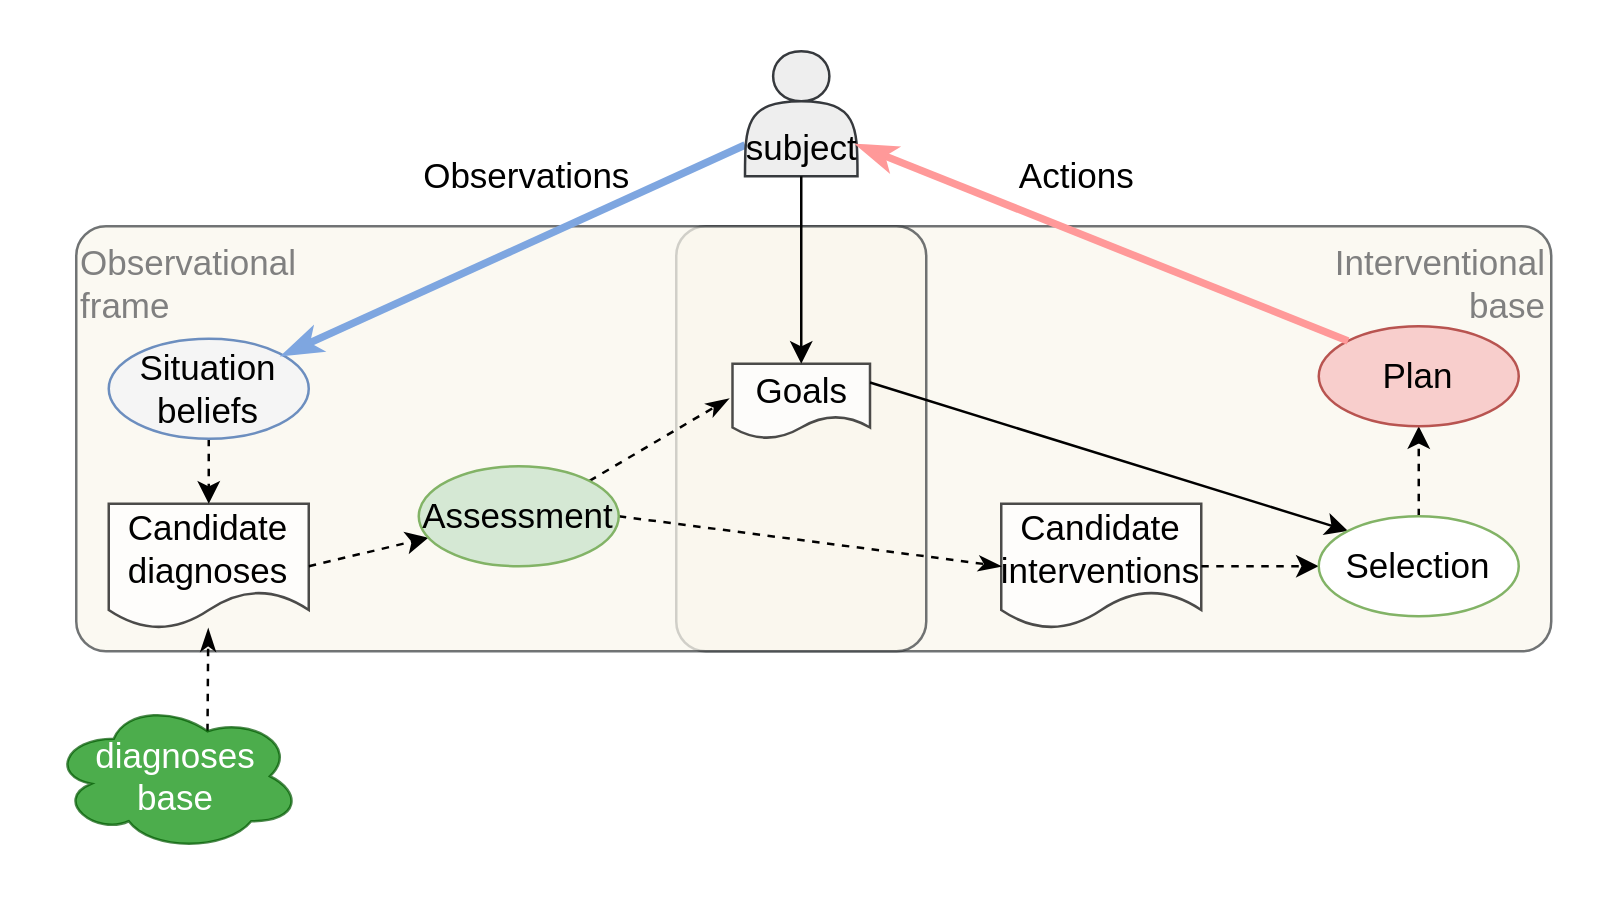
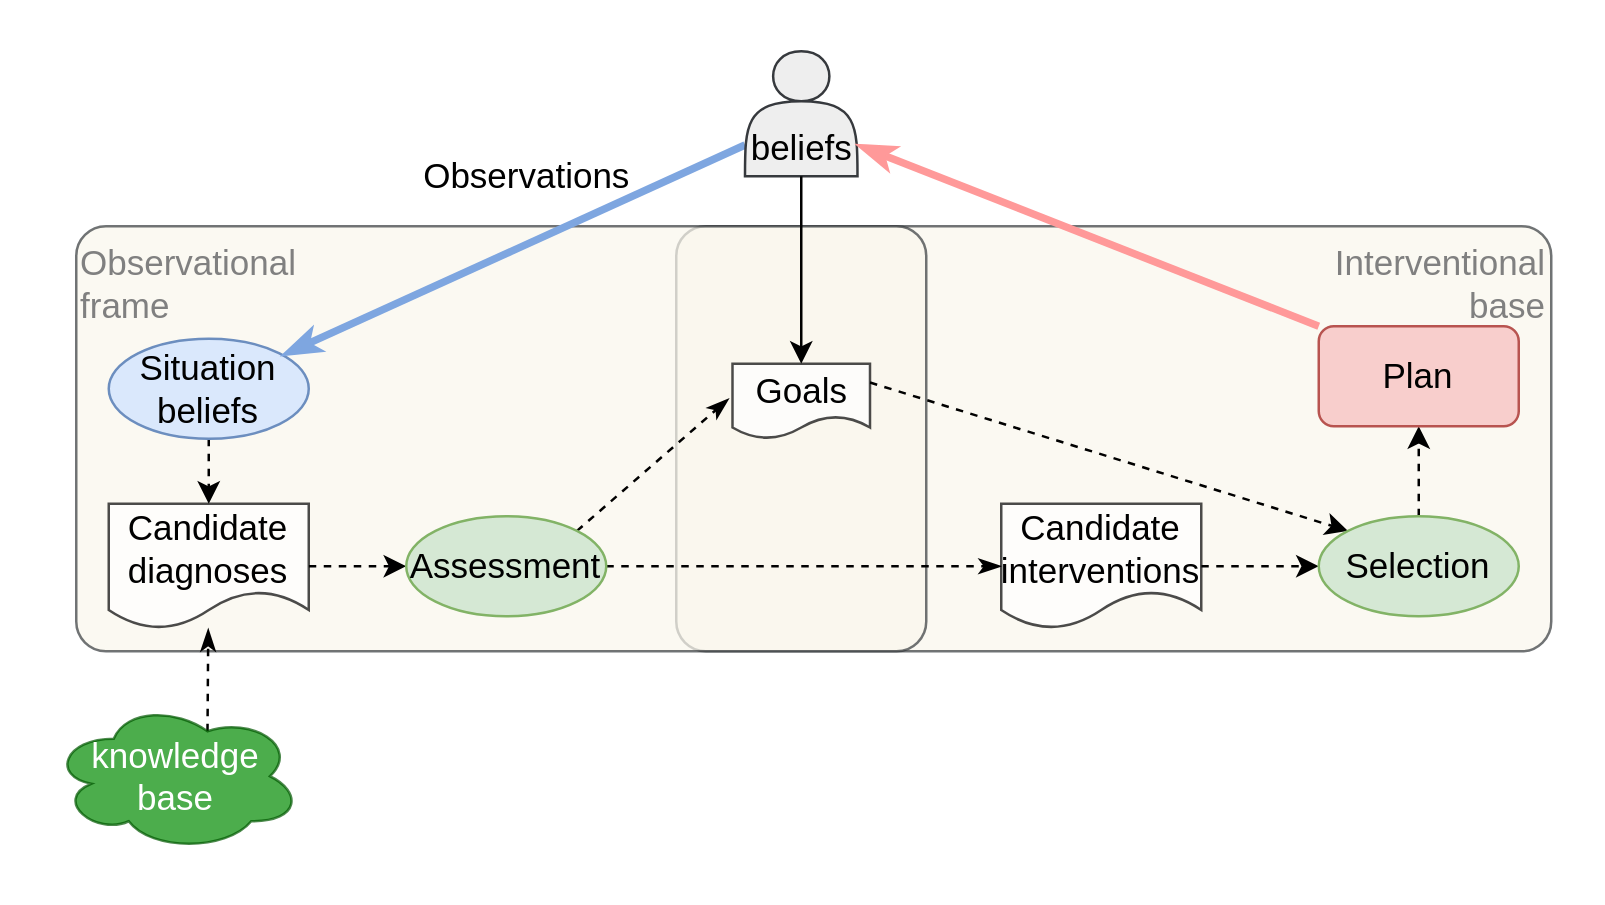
node "subject": label "subject" -> "beliefs"
node "Actions": removed
node "Plan": shape ellipse -> rounded rectangle
node "Situation beliefs": fillcolor #f5f5f5 -> #dae8fc
edge "Goals" -> "Selection": style solid -> dashed
node "Assessment": moved (519, 516) -> (506, 566)
node "Selection": fillcolor #ffffff -> #d5e8d4
node "diagnoses base": label "diagnoses base" -> "knowledge base"
